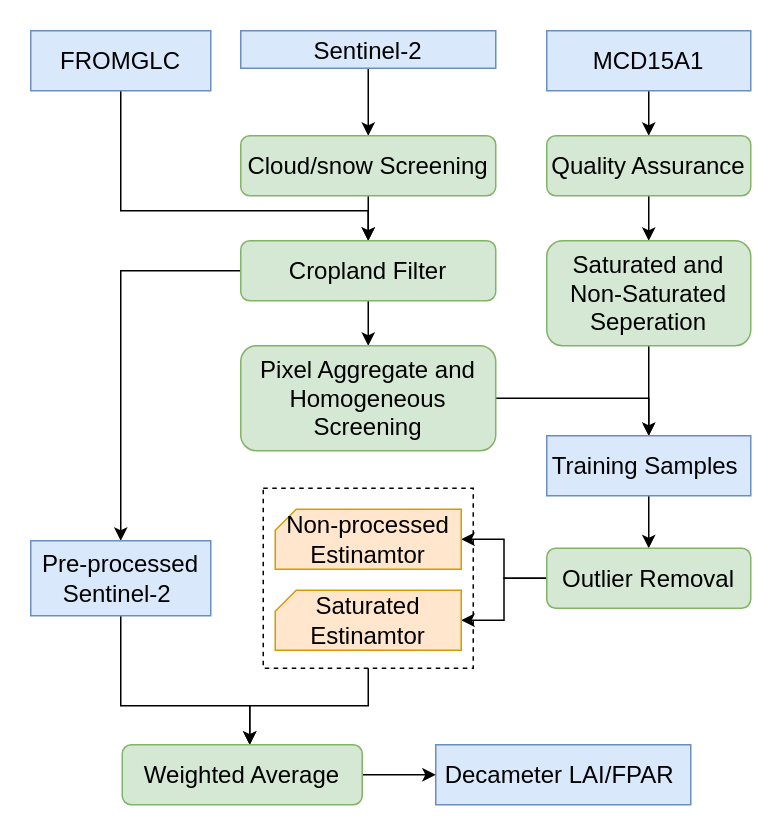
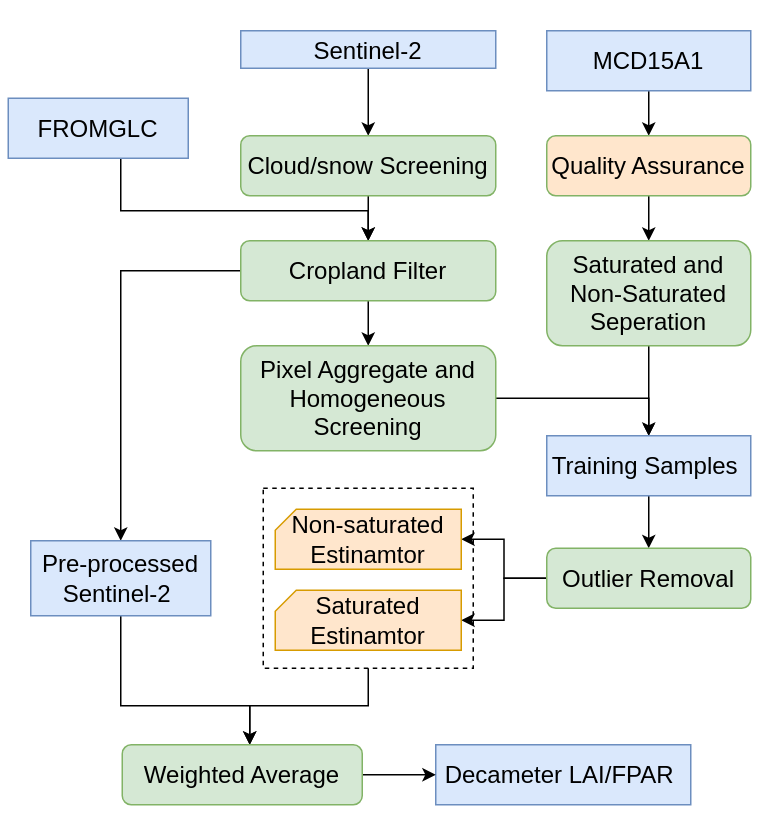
node "FROMGLC": moved (121, 61) -> (98, 128)
node "Quality Assurance": fillcolor #d5e8d4 -> #ffe6cc
node "Non-processed Estinamtor": label "Non-processed Estinamtor" -> "Non-saturated Estinamtor"
